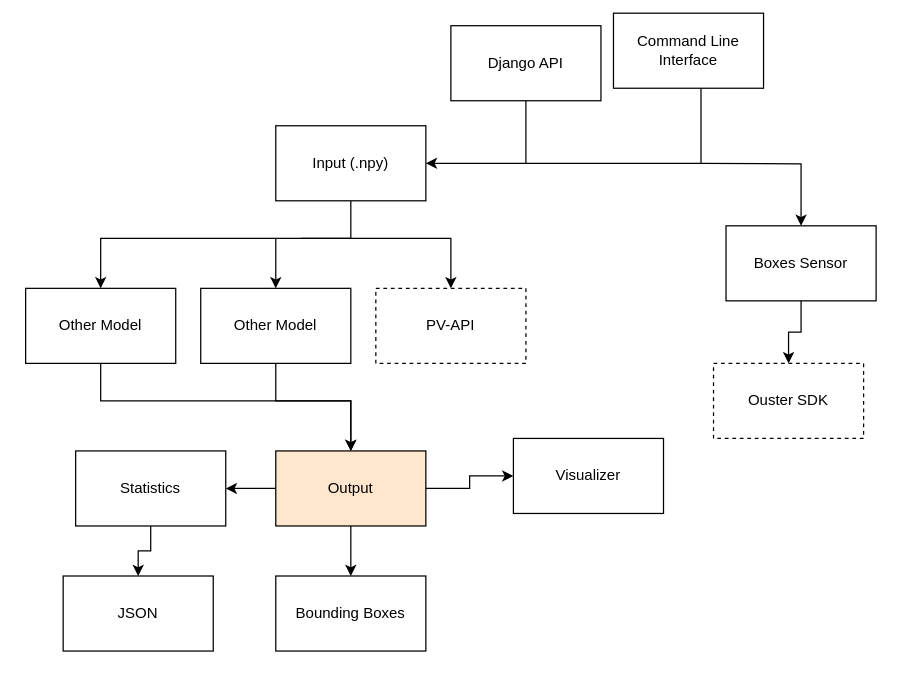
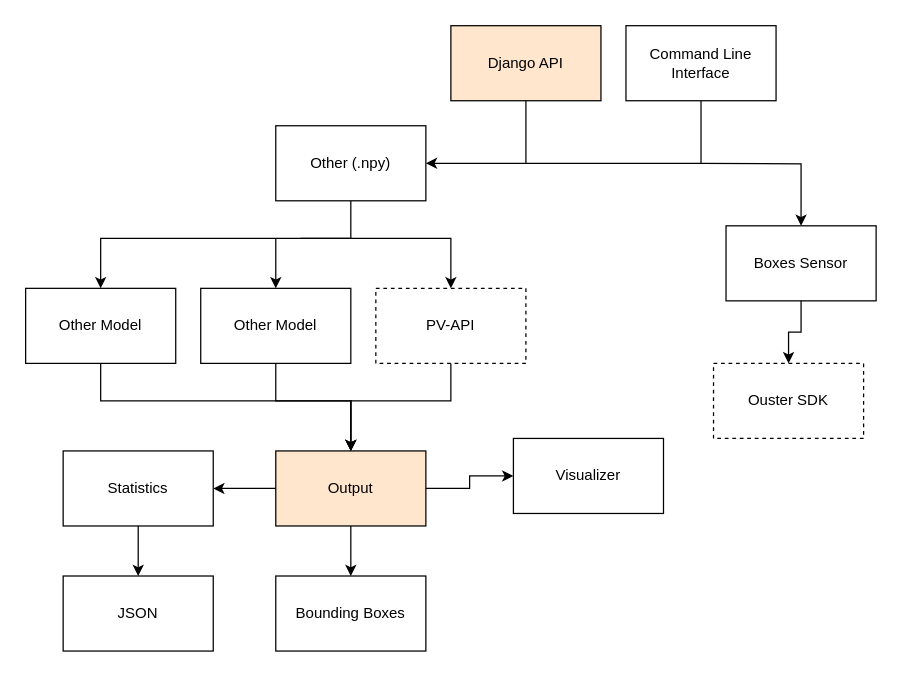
node "Command Line Interface": moved (688, 51) -> (701, 63)
node "Django API": fillcolor #ffffff -> #ffe6cc
node "Input (.npy)": label "Input (.npy)" -> "Other (.npy)"
edge "PV-API" -> "Output": added
node "Statistics": moved (151, 488) -> (138, 488)
